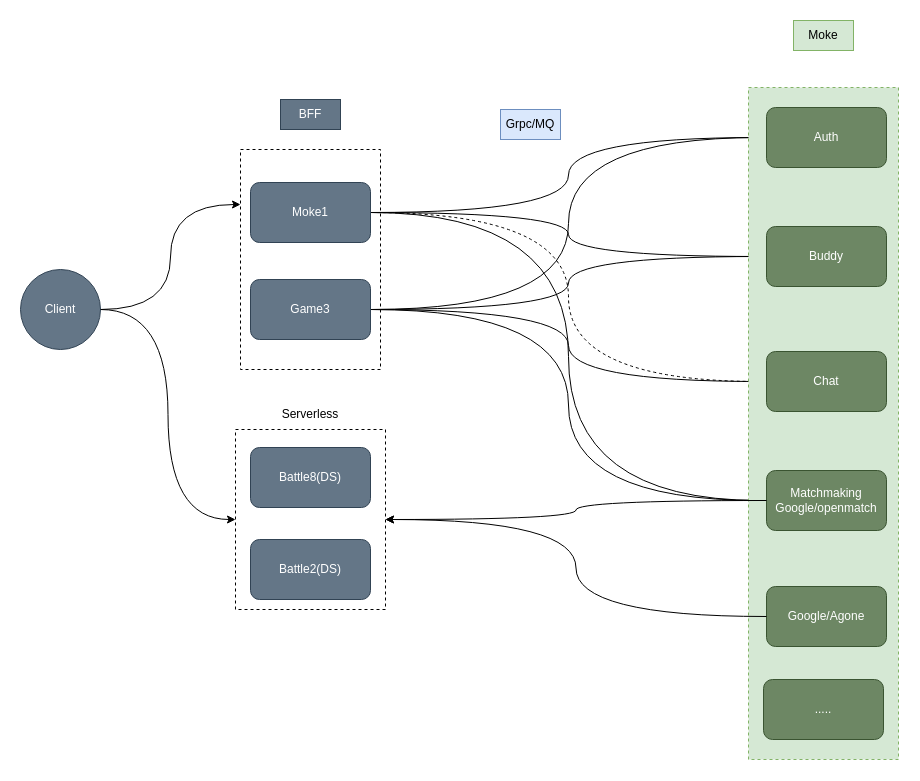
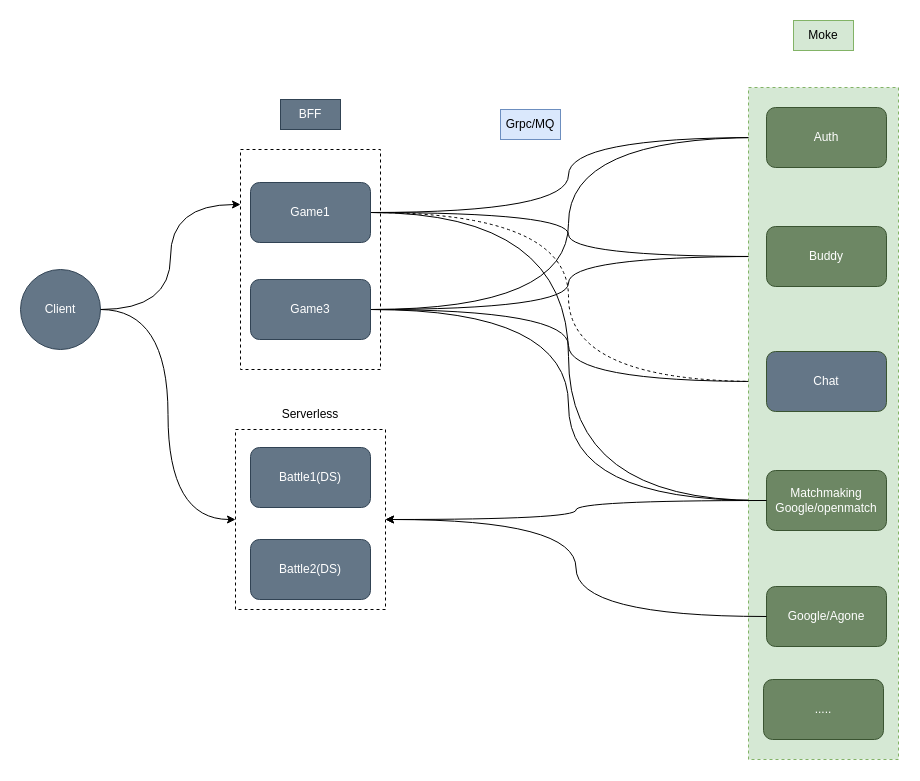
node "Moke1": label "Moke1" -> "Game1"
node "Chat": fillcolor #6d8764 -> #647687
node "Battle8(DS)": label "Battle8(DS)" -> "Battle1(DS)"
